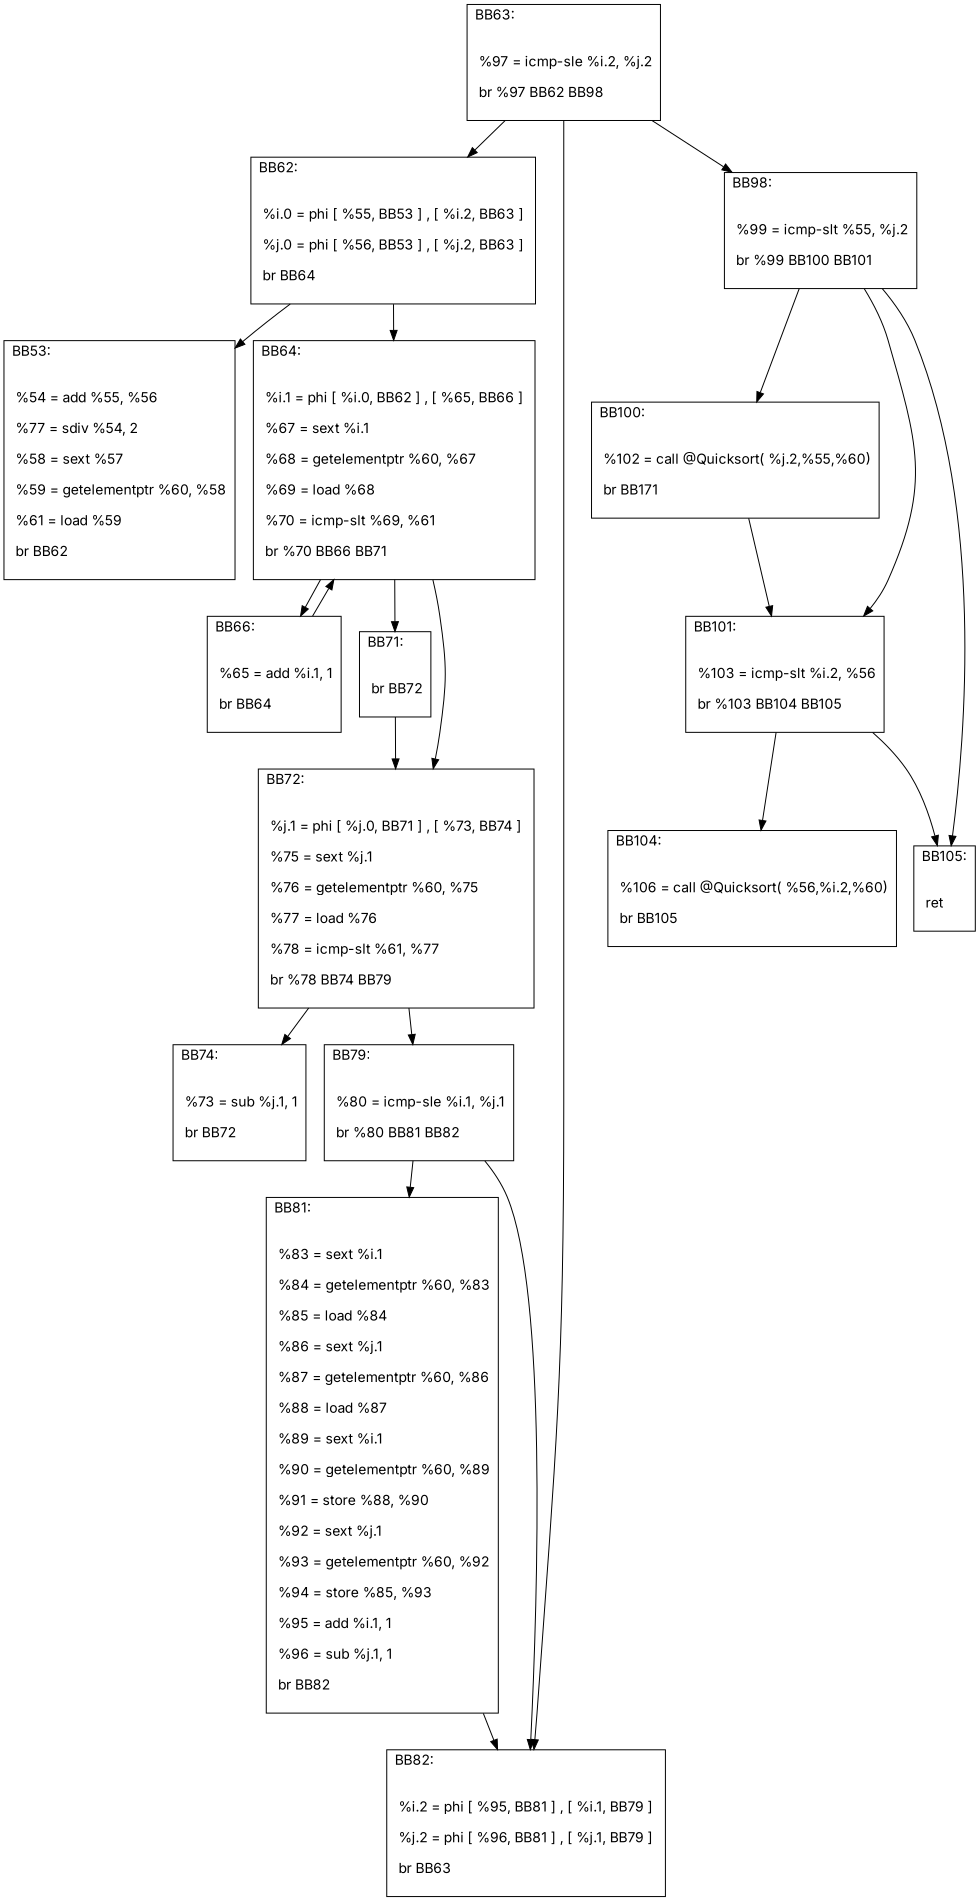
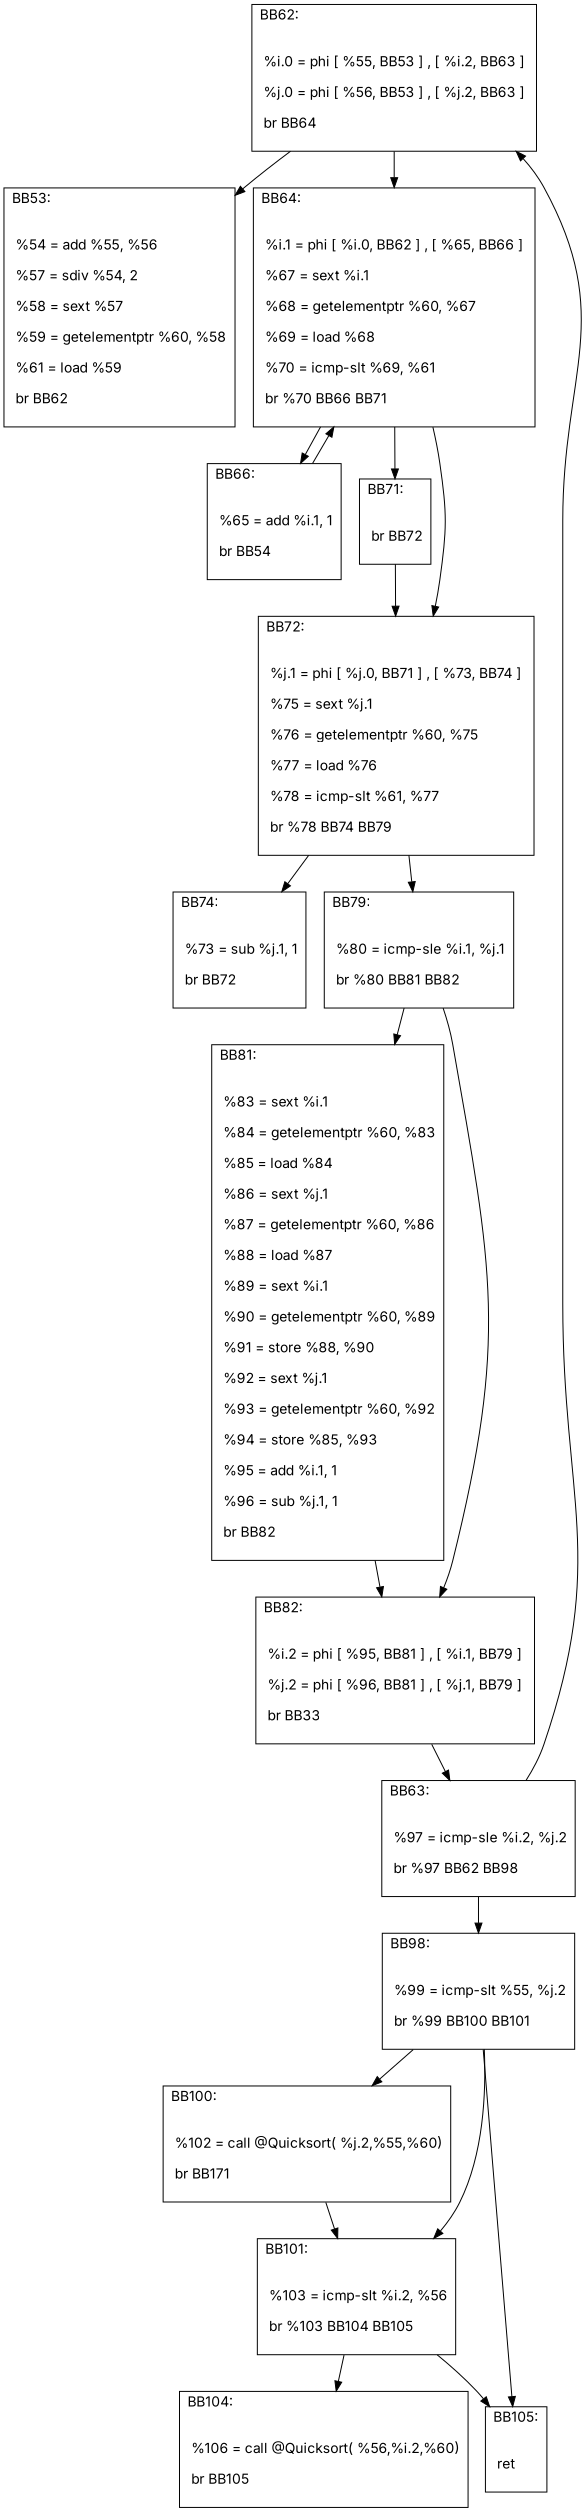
node "BB53:": text "%77 = sdiv %54, 2" -> "%57 = sdiv %54, 2"
node "BB66:": text "br BB64" -> "br BB54"
edge "BB63:" -> "BB82:": reversed
node "BB82:": text "br BB63" -> "br BB33"
